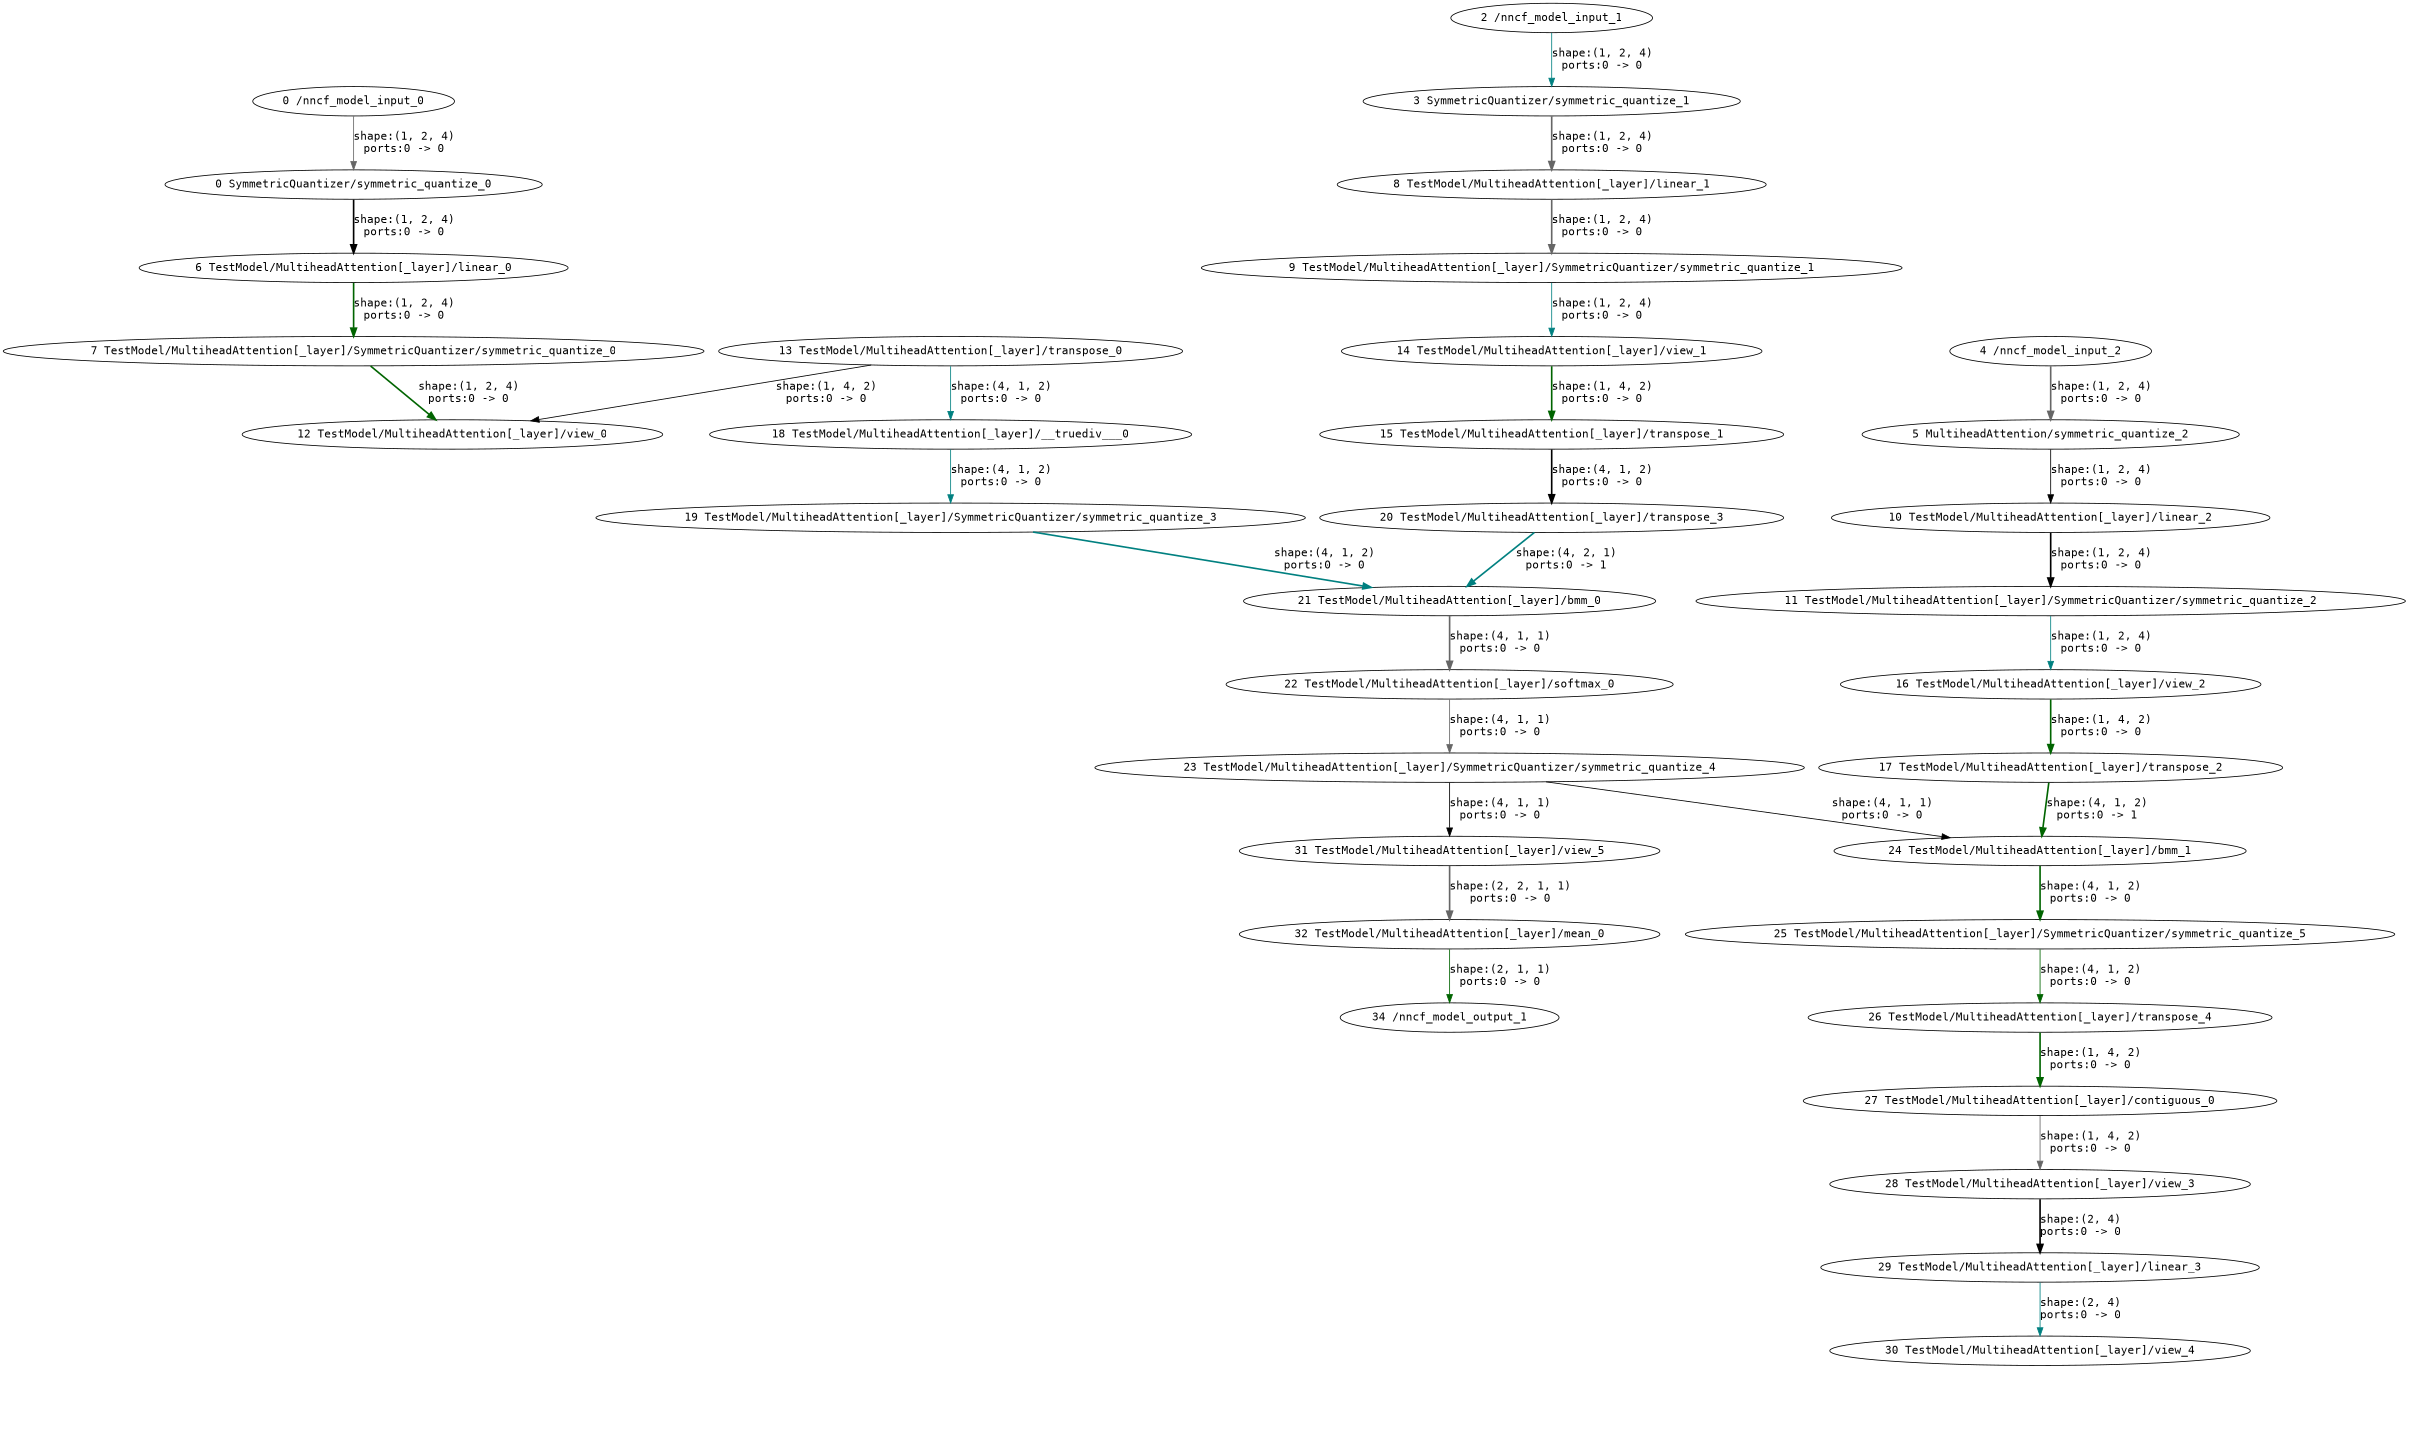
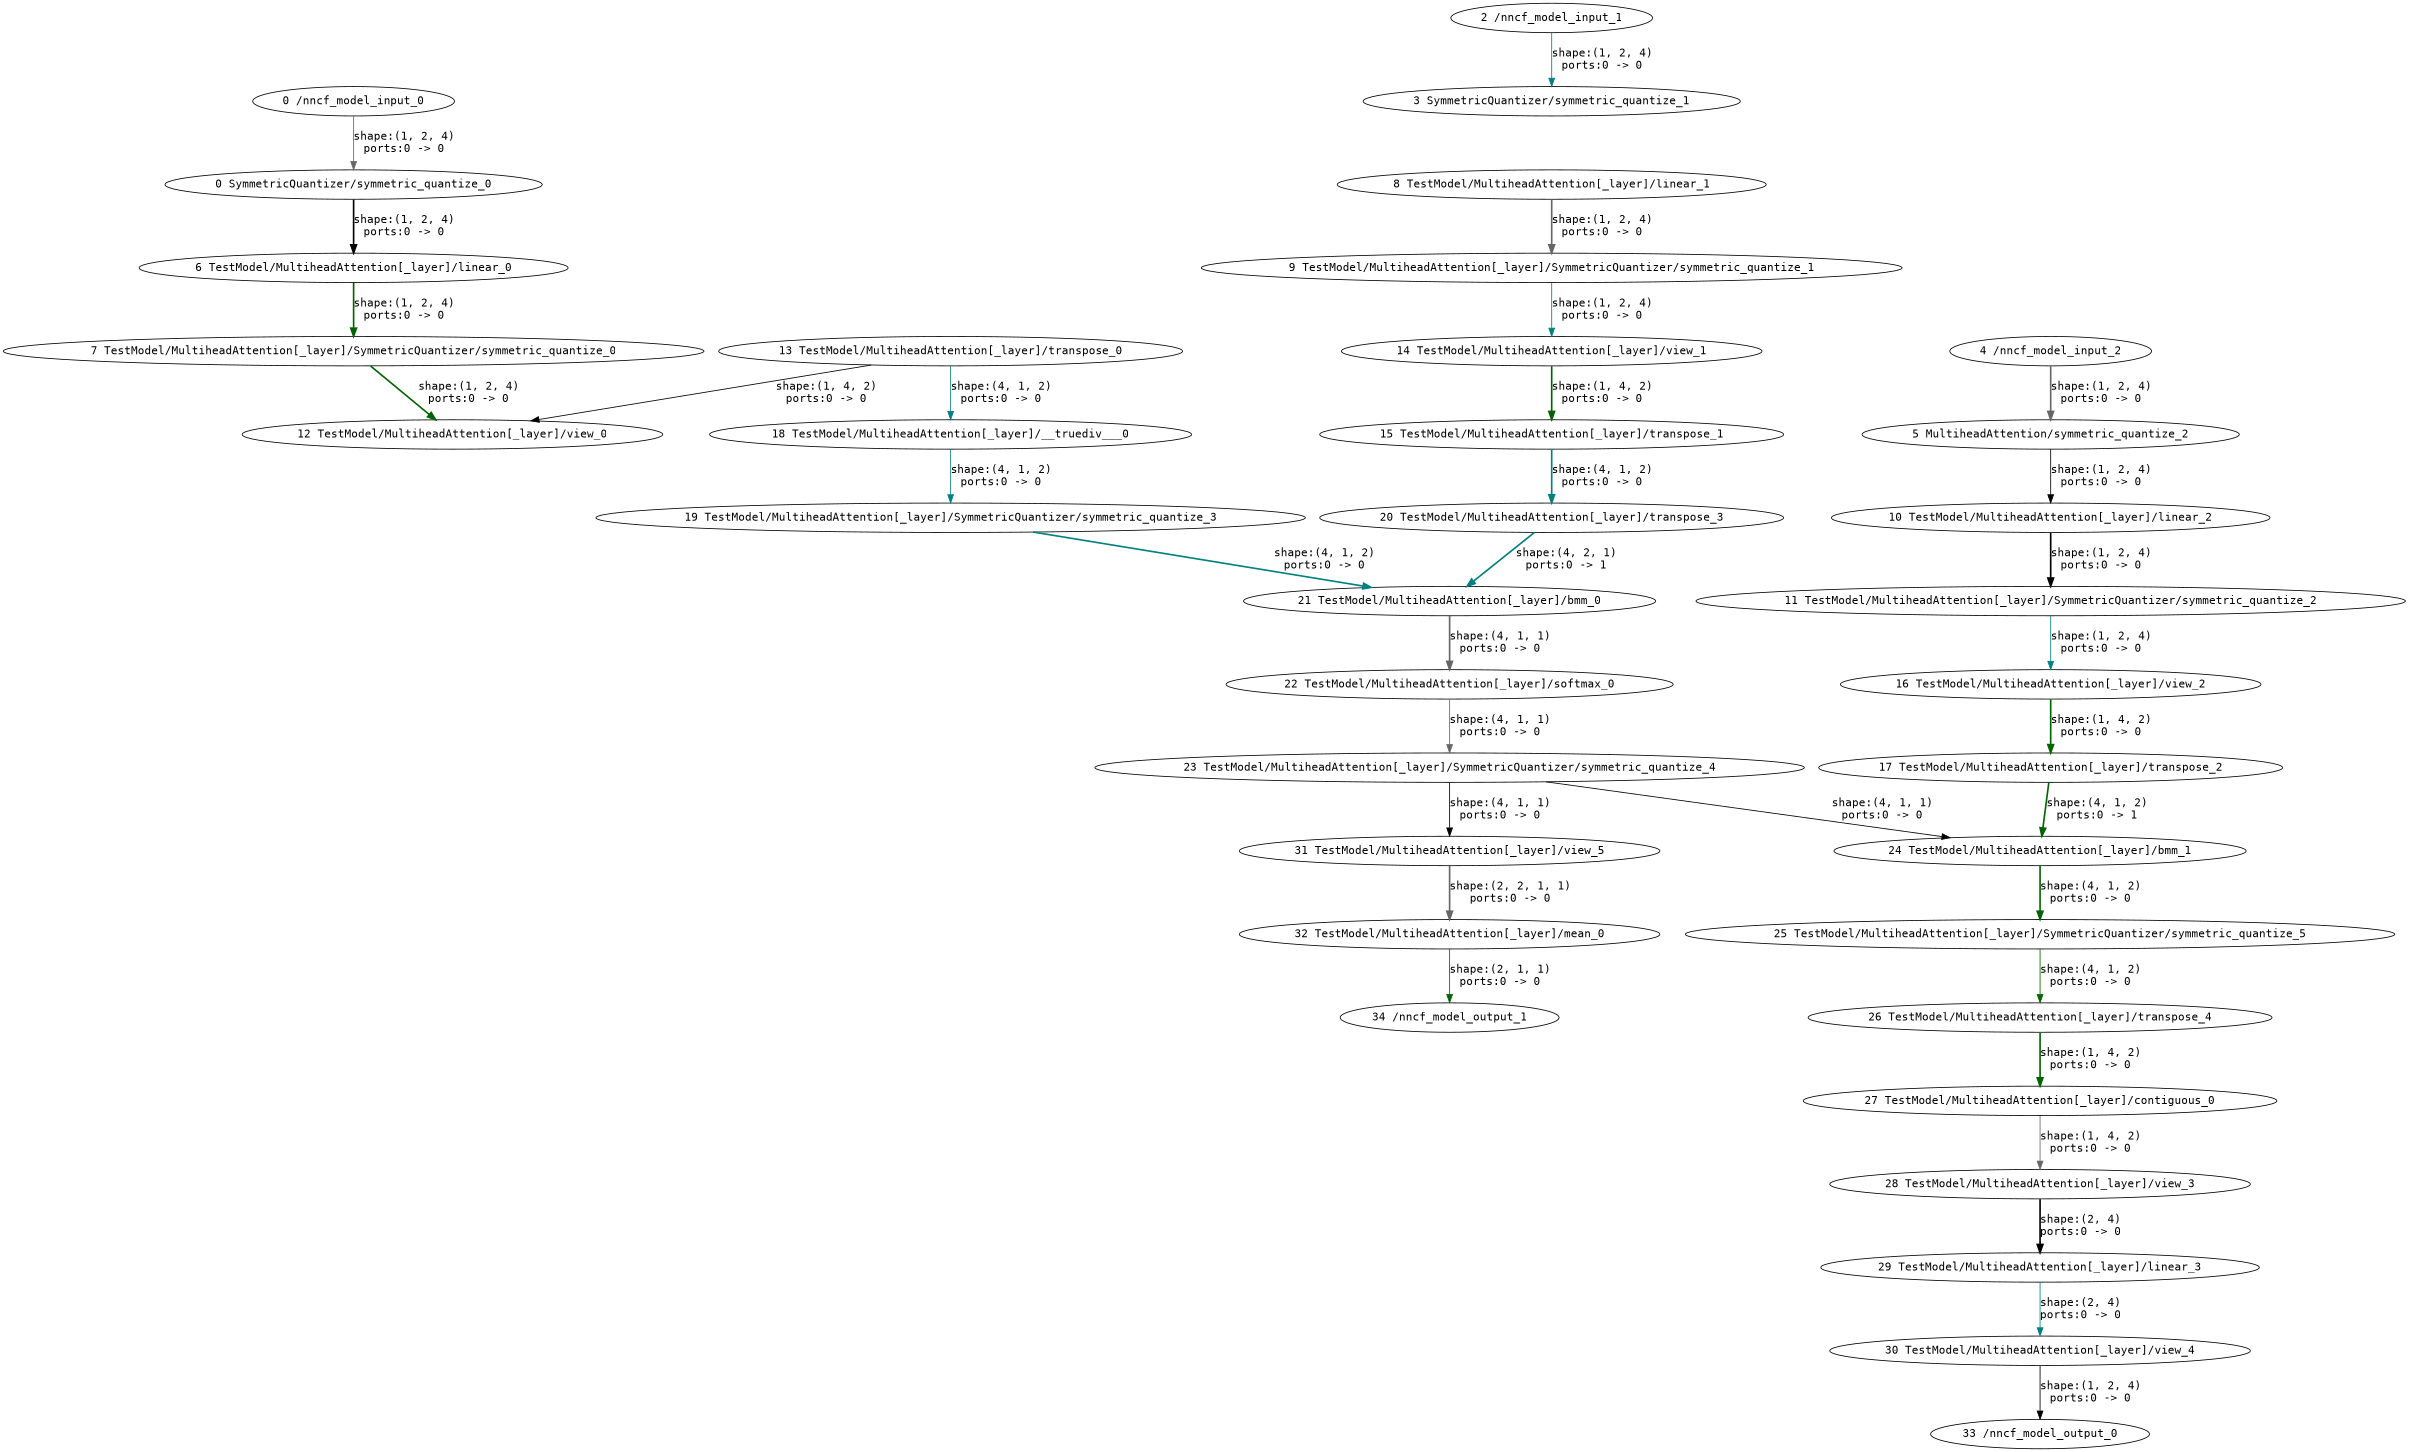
edge "3 SymmetricQuantizer/symmetric_quantize_1" -> "8 TestModel/MultiheadAttention[_layer]/linear_1": removed, label "shape:(1, 2, 4) ports:0 -> 0"
edge "15 TestModel/MultiheadAttention[_layer]/transpose_1" -> "20 TestModel/MultiheadAttention[_layer]/transpose_3": color black -> teal
node "33 /nncf_model_output_0": added
